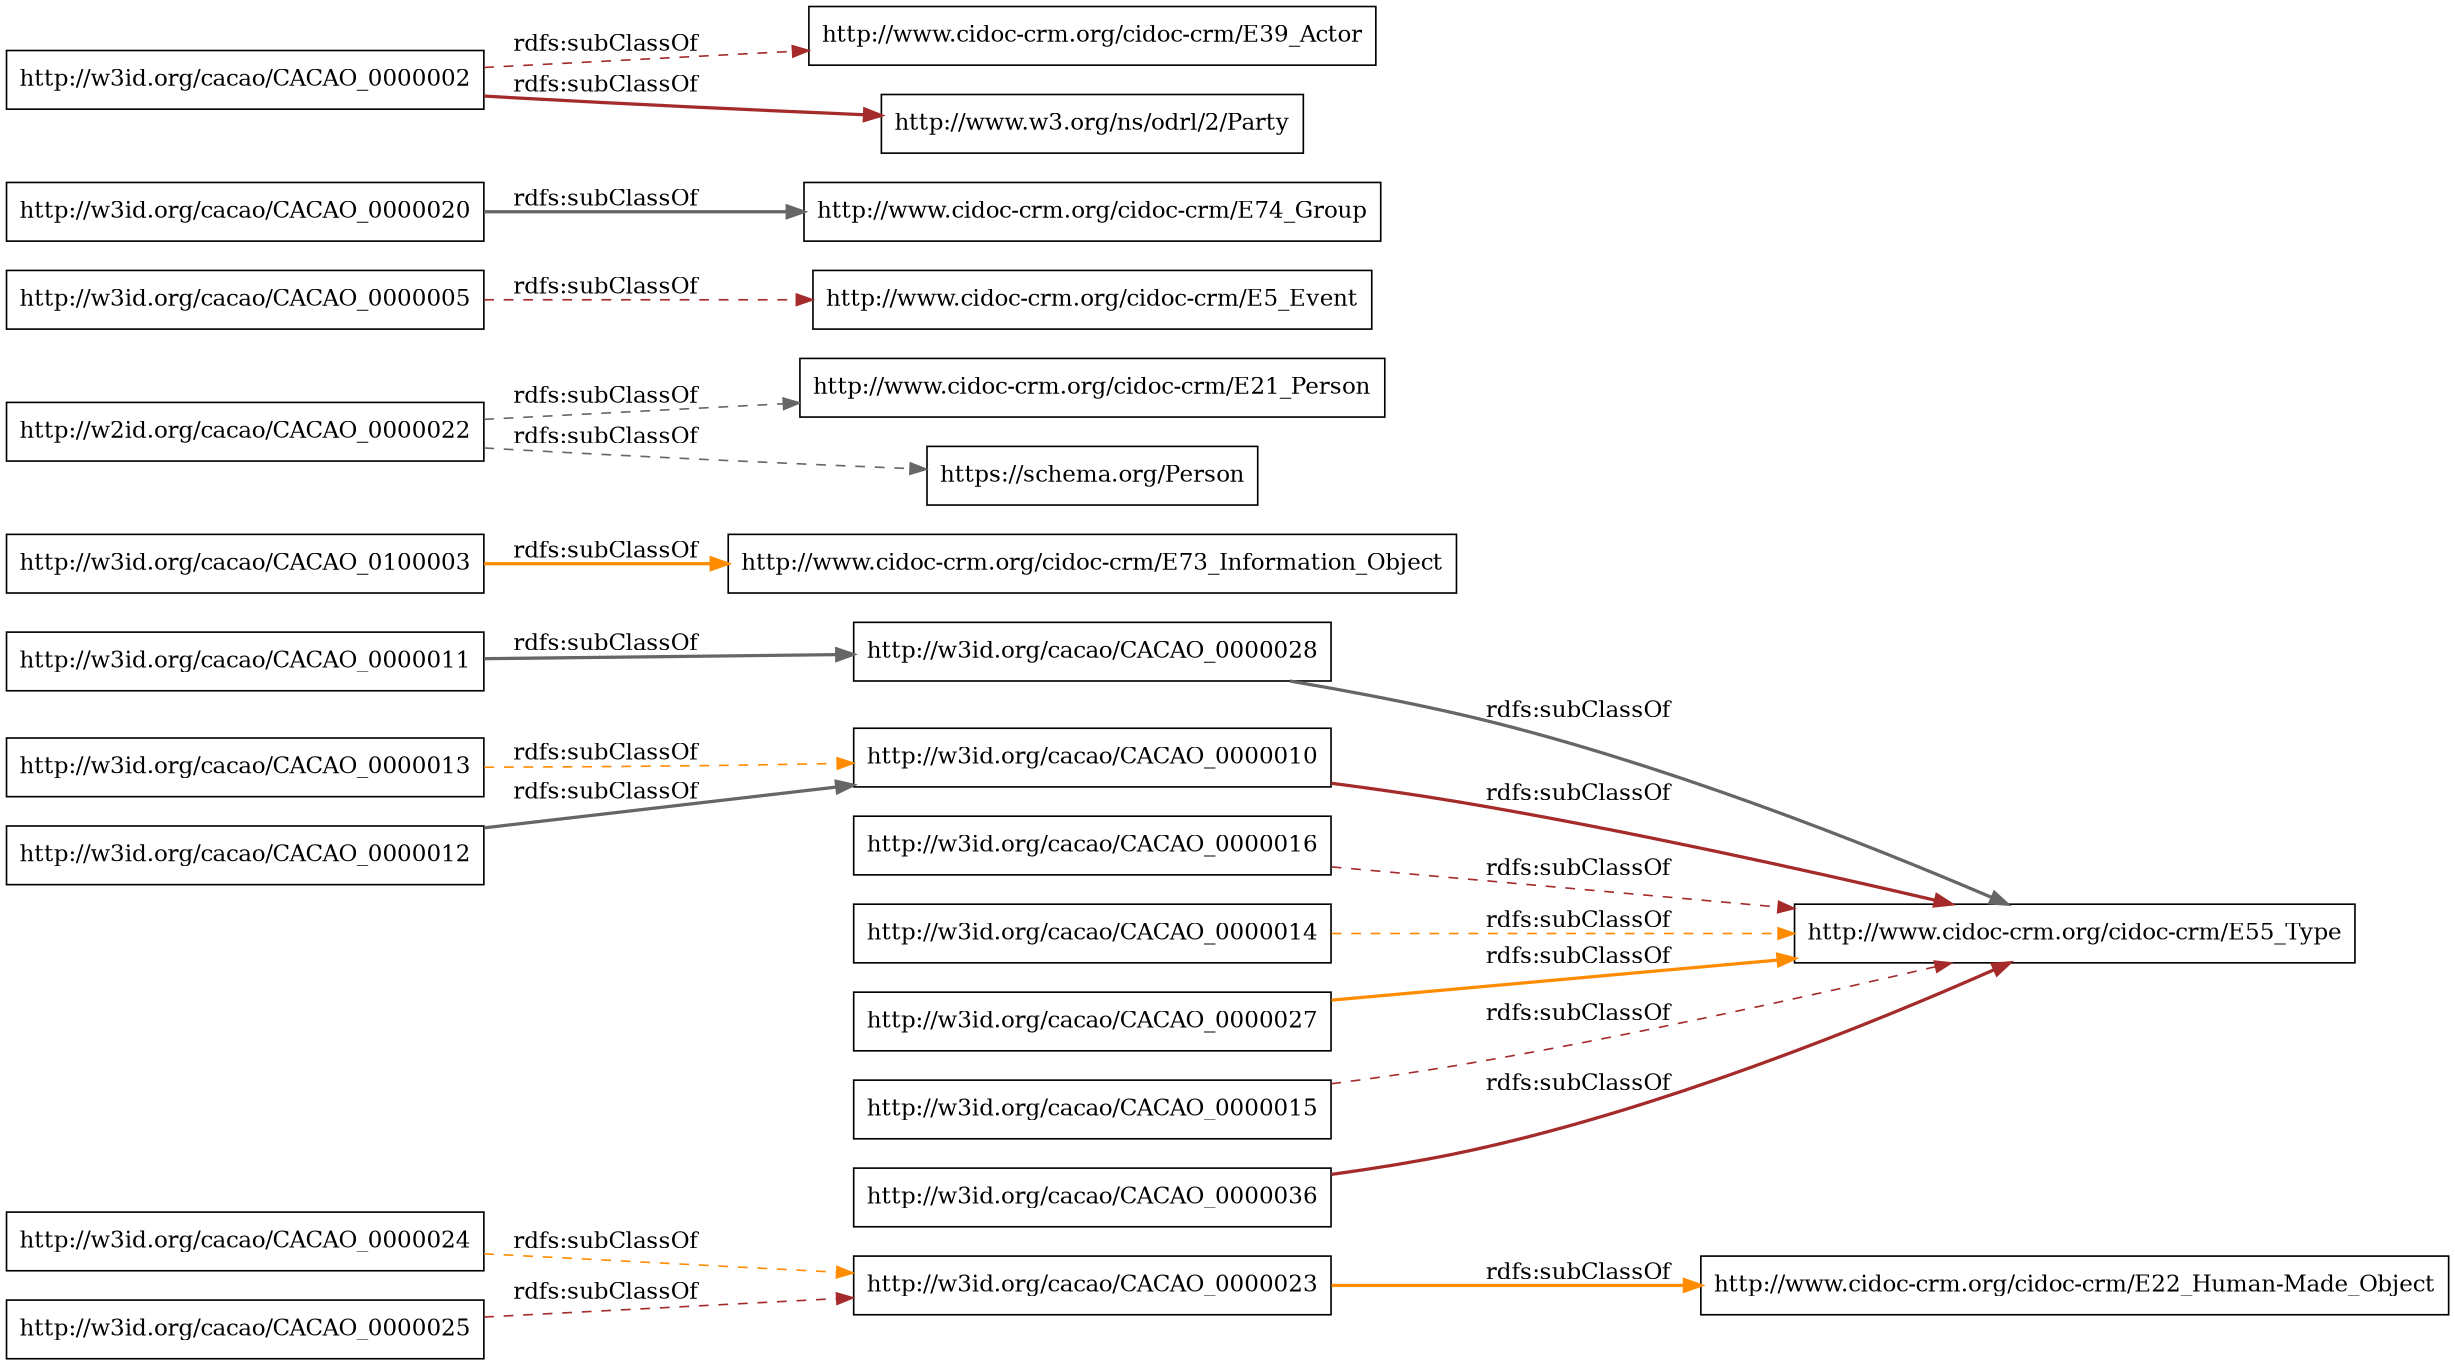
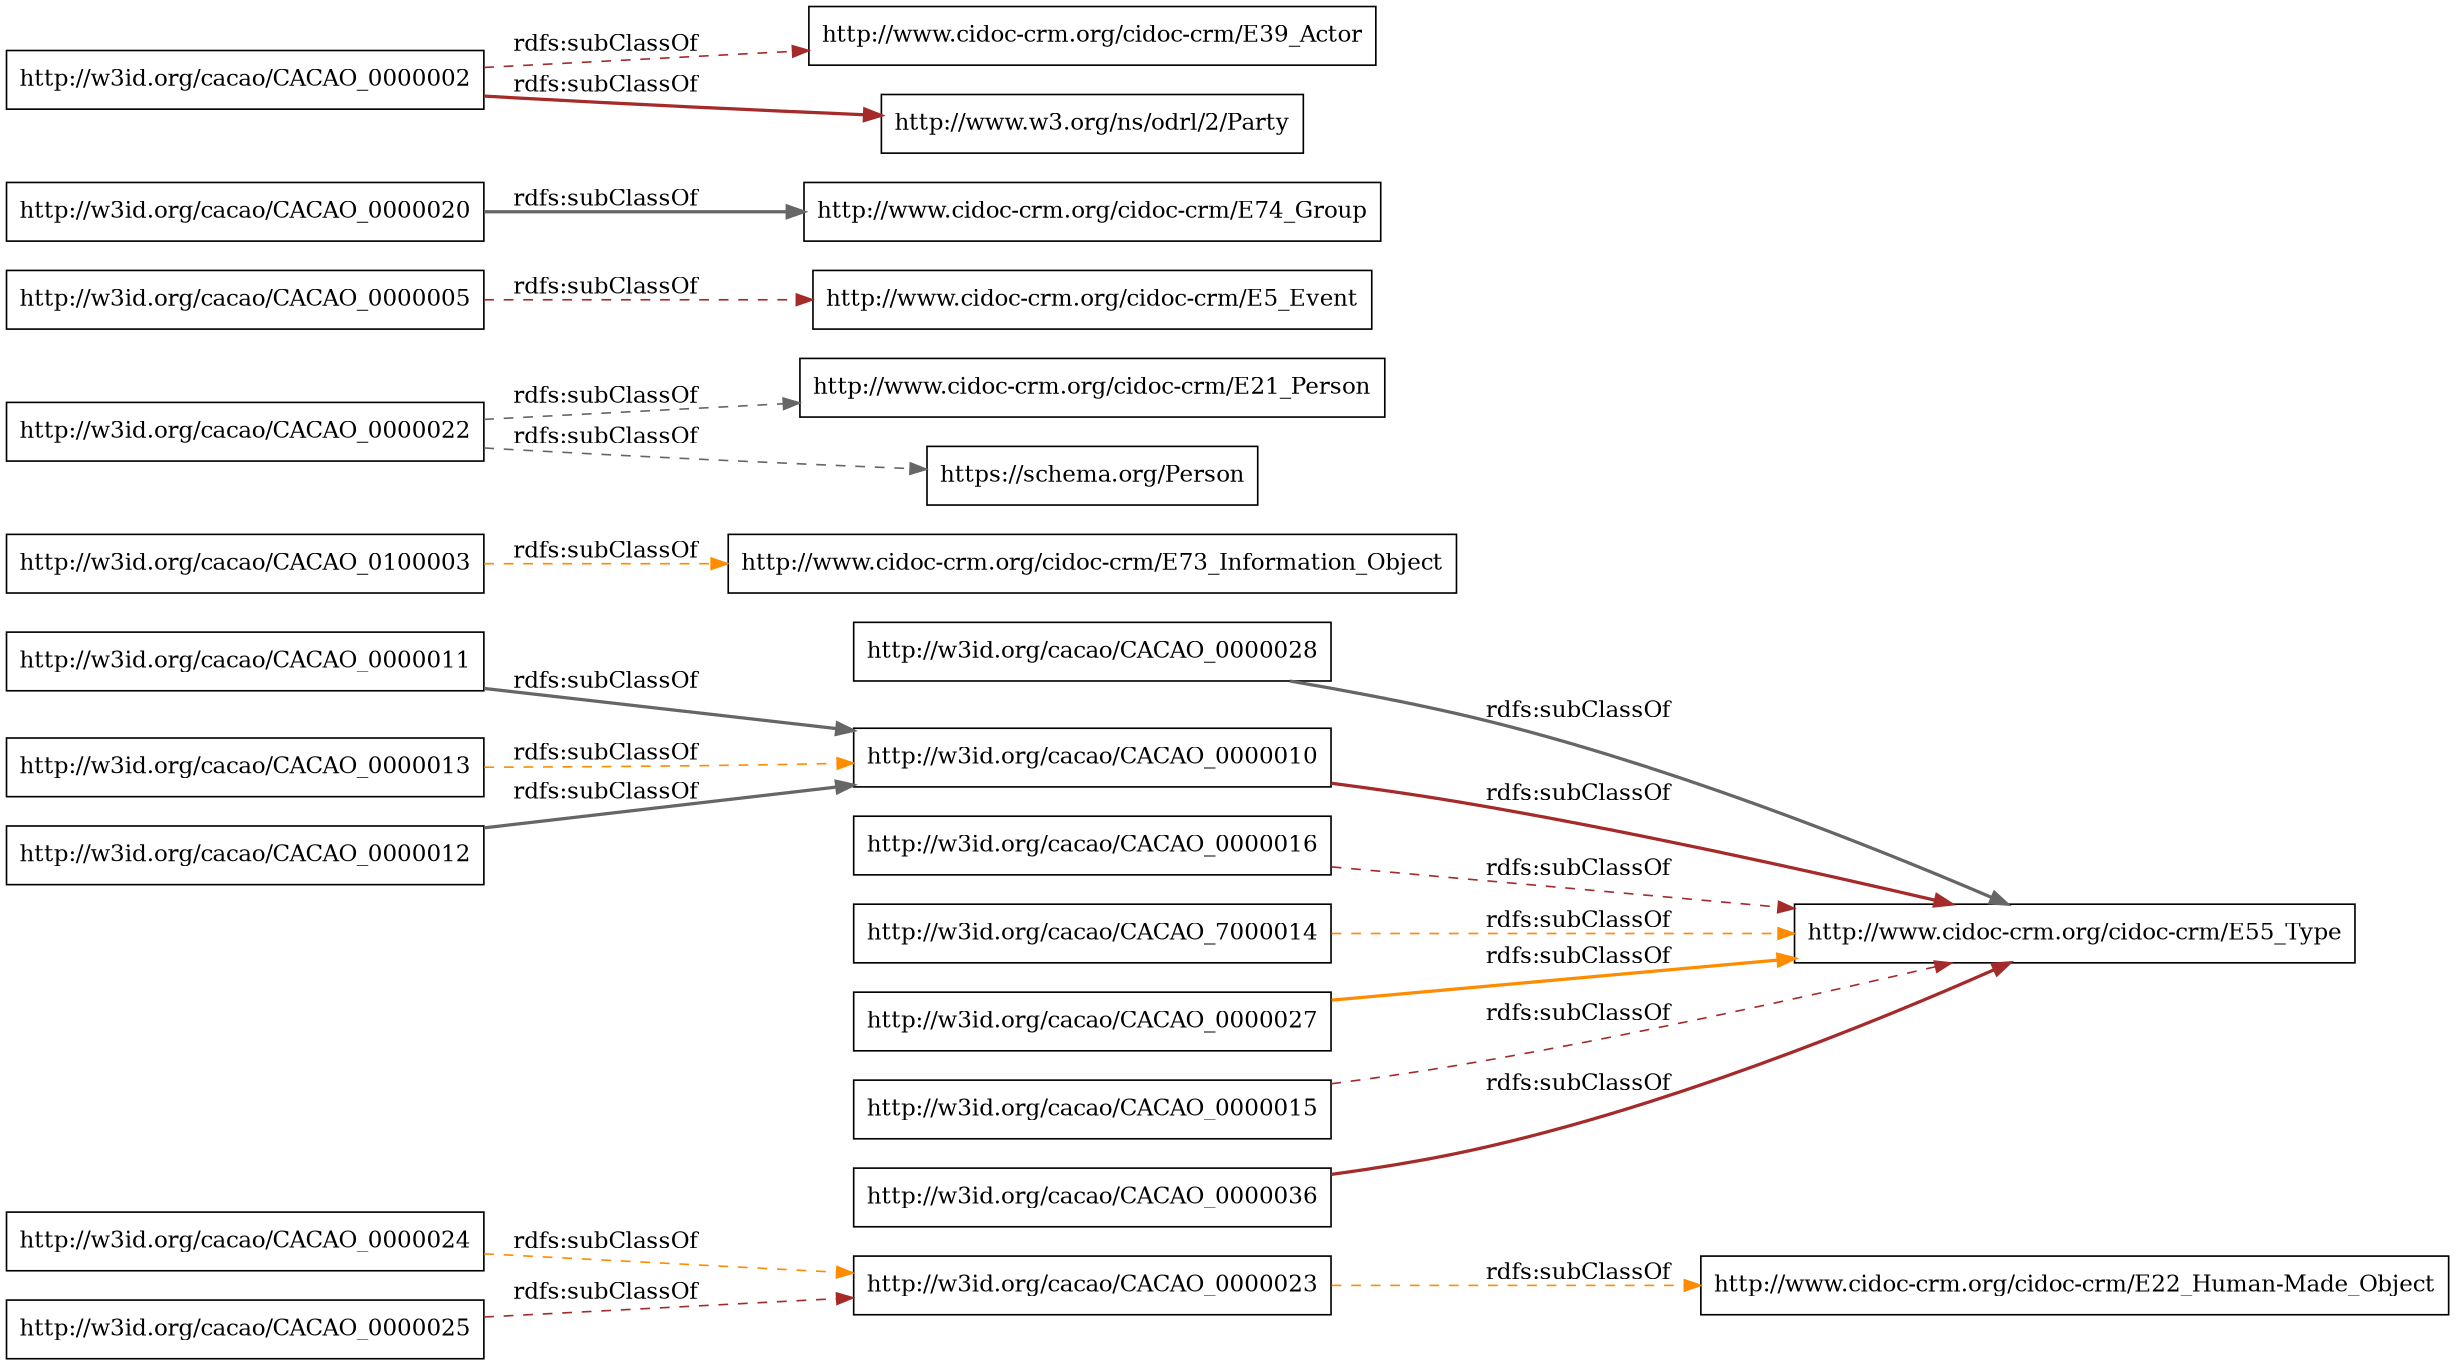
node "http://w2id.org/cacao/CACAO_0000022": label "http://w2id.org/cacao/CACAO_0000022" -> "http://w3id.org/cacao/CACAO_0000022"
edge "http://w3id.org/cacao/CACAO_0100003" -> "http://www.cidoc-crm.org/cidoc-crm/E73_Information_Object": style bold -> dashed
edge "http://w3id.org/cacao/CACAO_0000011" -> "http://w3id.org/cacao/CACAO_0000028": now "http://w3id.org/cacao/CACAO_0000011" -> "http://w3id.org/cacao/CACAO_0000010"
node "http://w3id.org/cacao/CACAO_0000014": label "http://w3id.org/cacao/CACAO_0000014" -> "http://w3id.org/cacao/CACAO_7000014"
edge "http://w3id.org/cacao/CACAO_0000023" -> "http://www.cidoc-crm.org/cidoc-crm/E22_Human-Made_Object": style bold -> dashed
